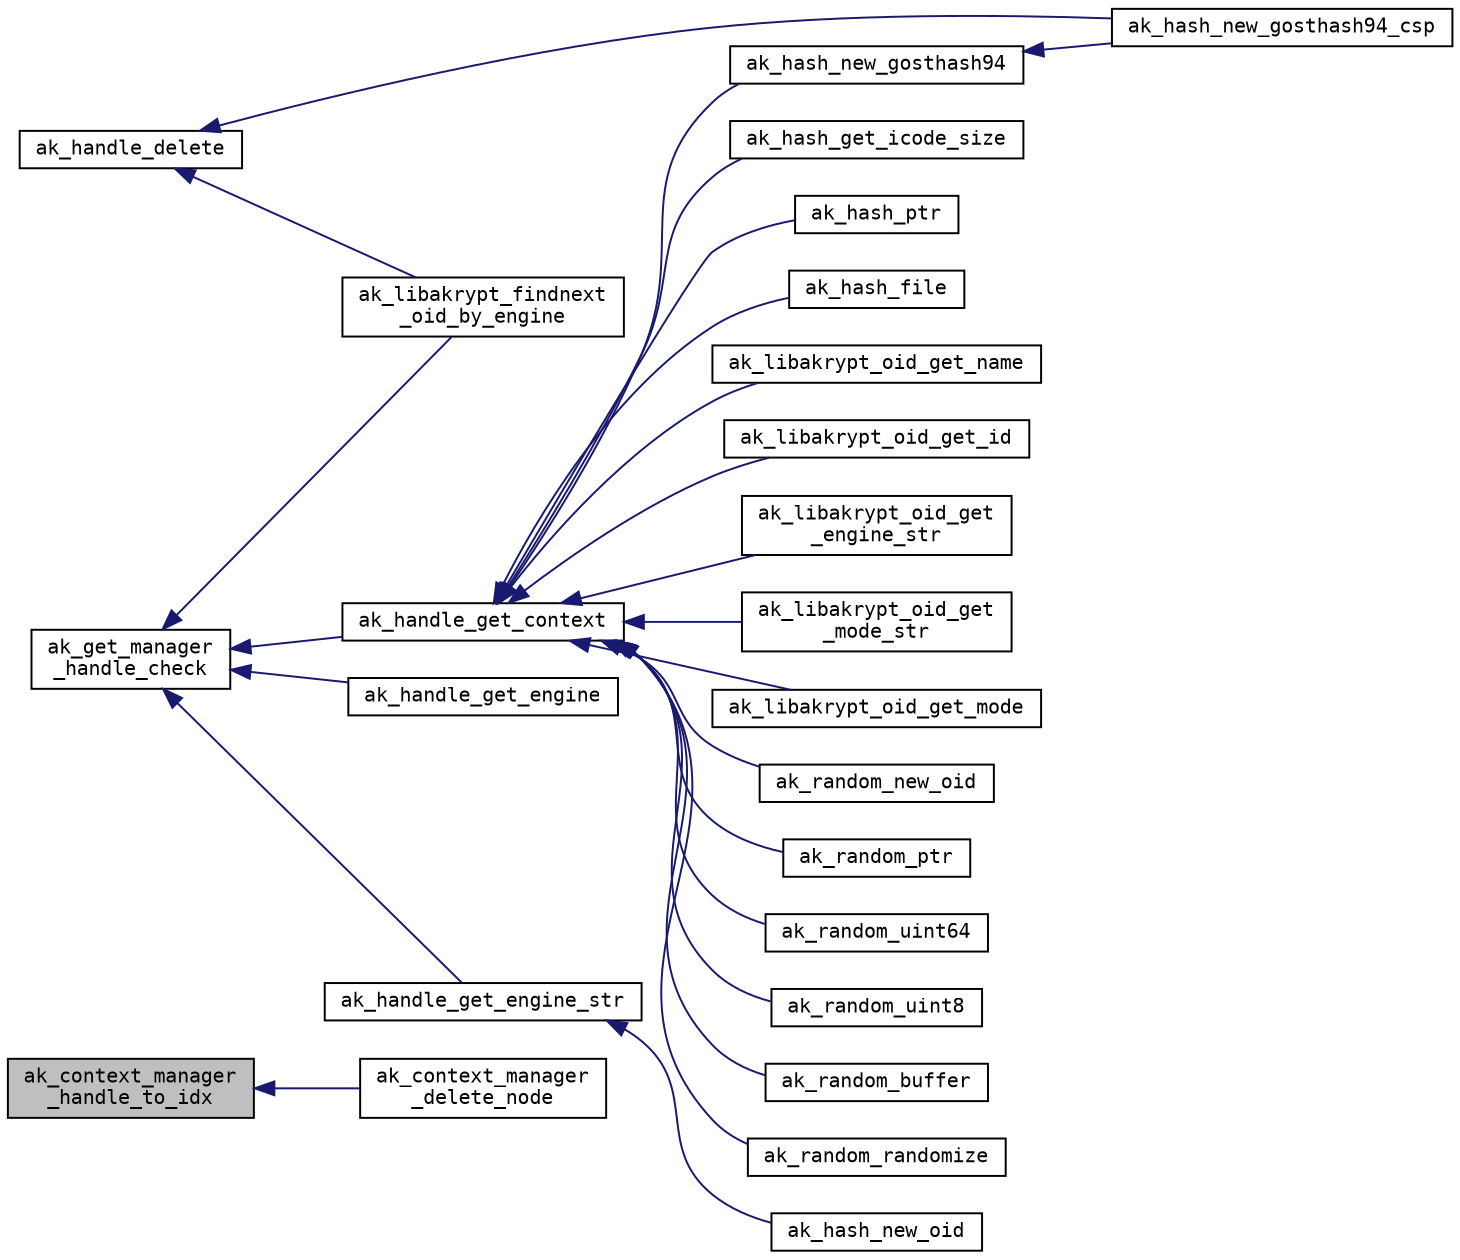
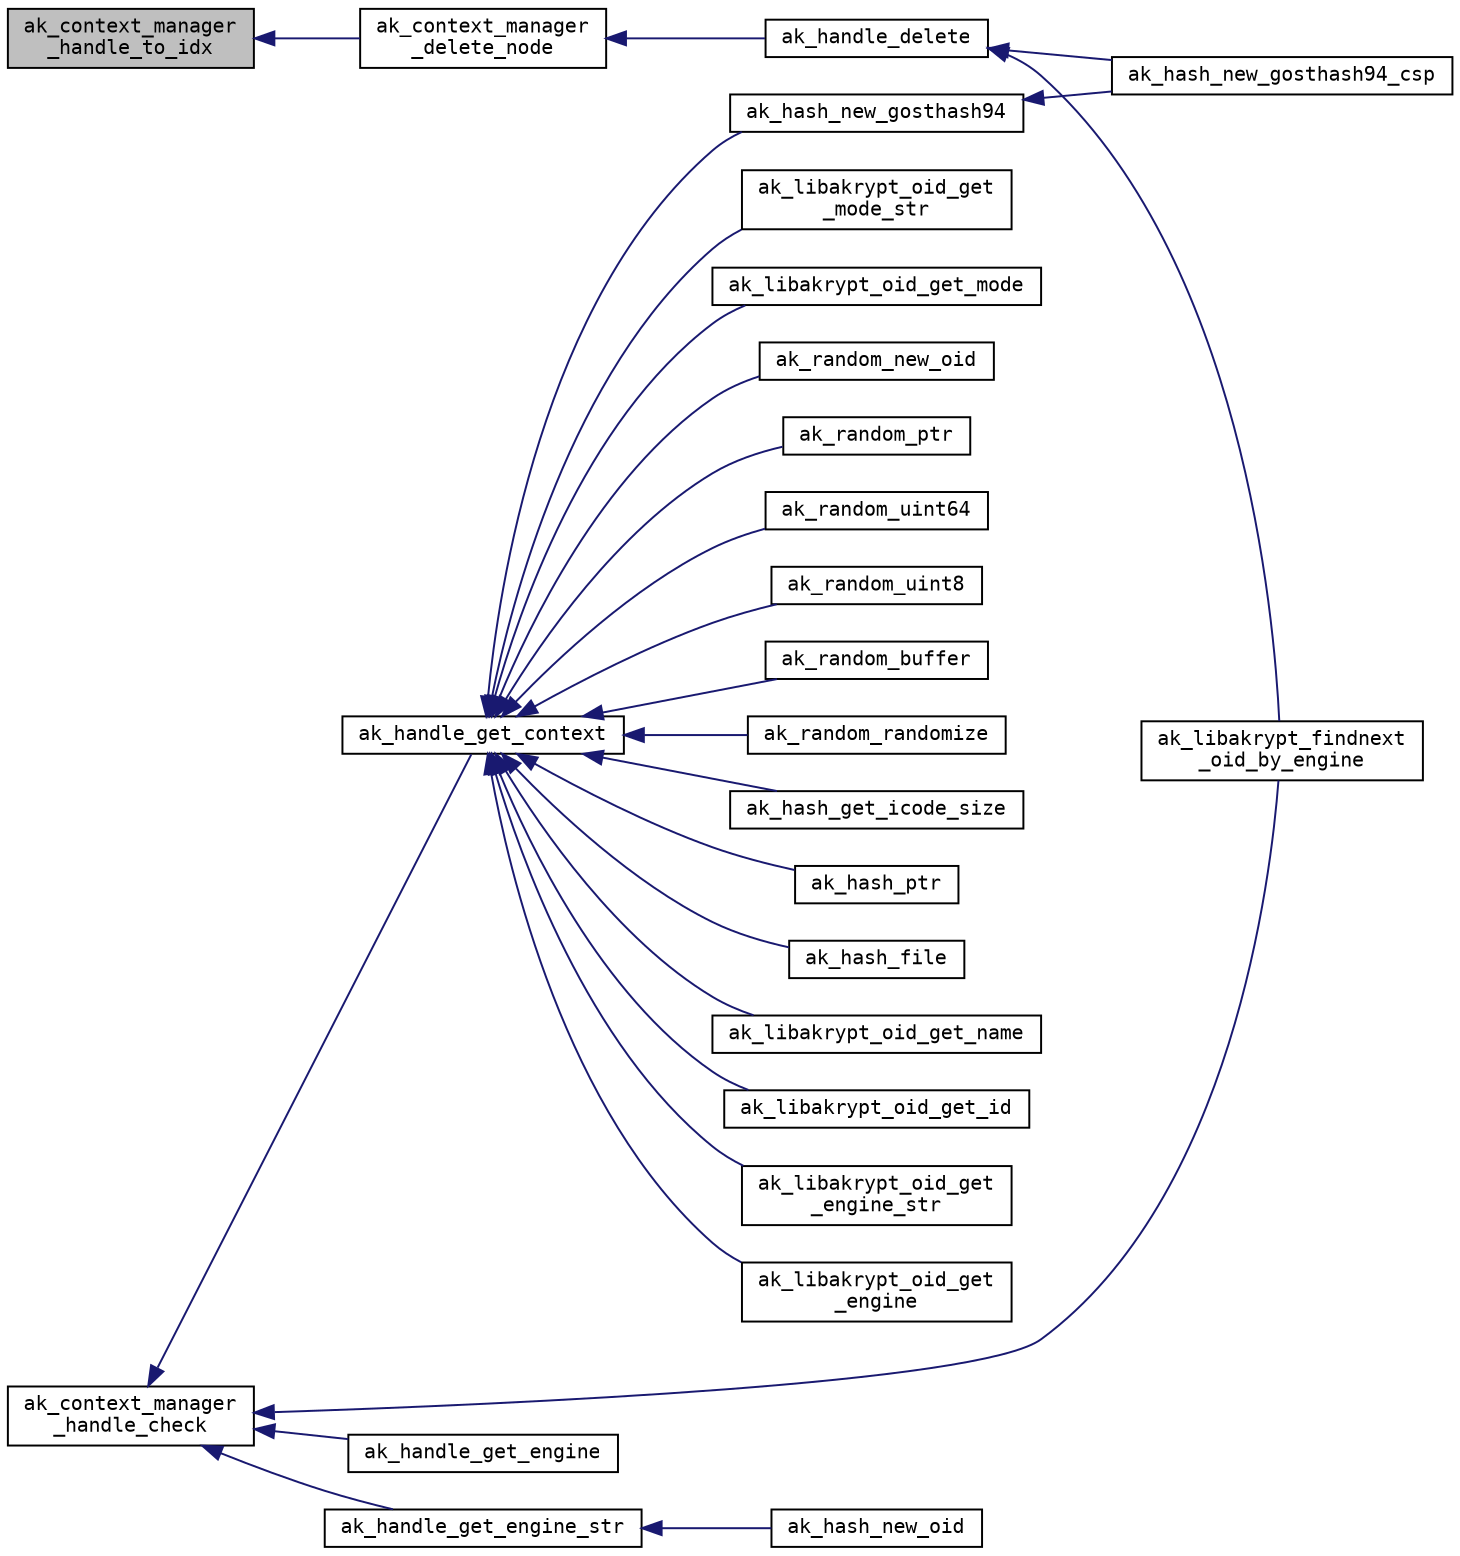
edge "ak_handle_delete" -> "ak_context_manager _delete_node": added
node "ak_get_manager _handle_check": label "ak_get_manager _handle_check" -> "ak_context_manager _handle_check"
node "ak_libakrypt_oid_get _engine": added
